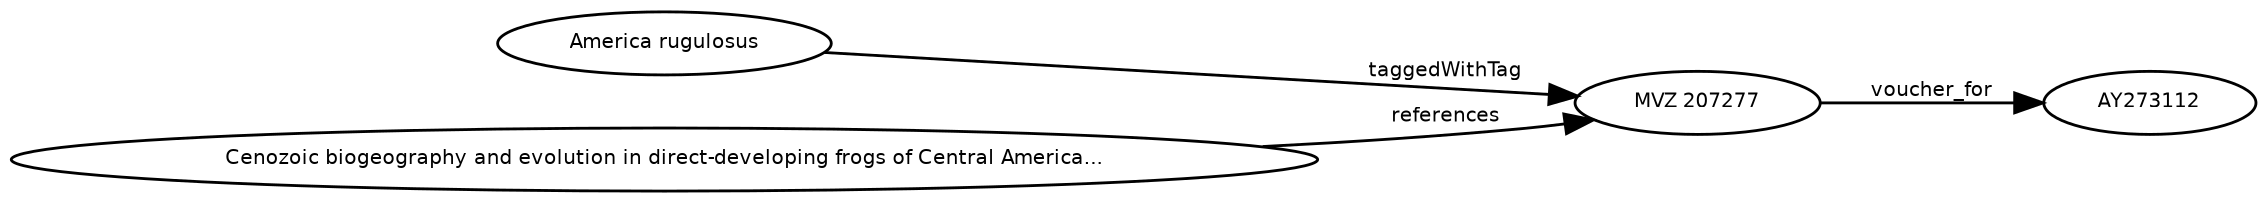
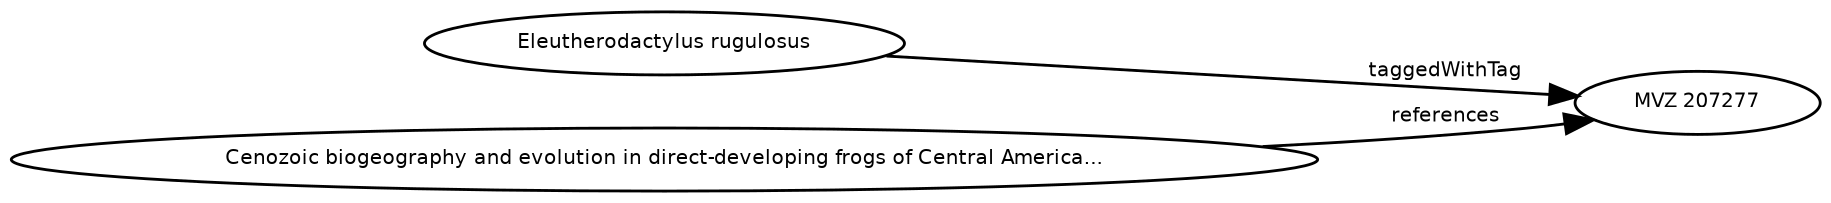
node "America rugulosus": label "America rugulosus" -> "Eleutherodactylus rugulosus"
node "AY273112": removed
